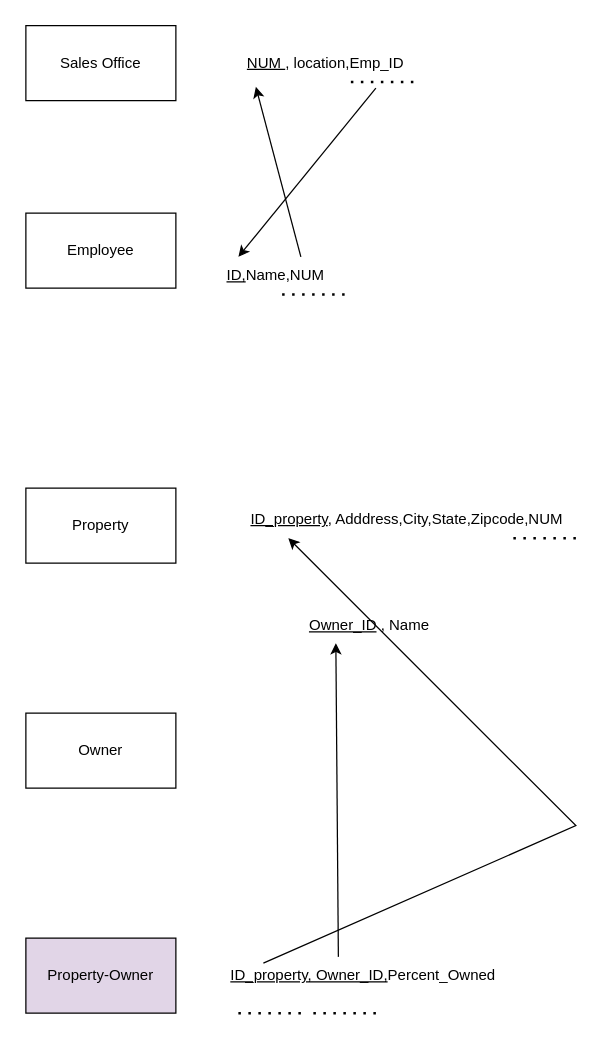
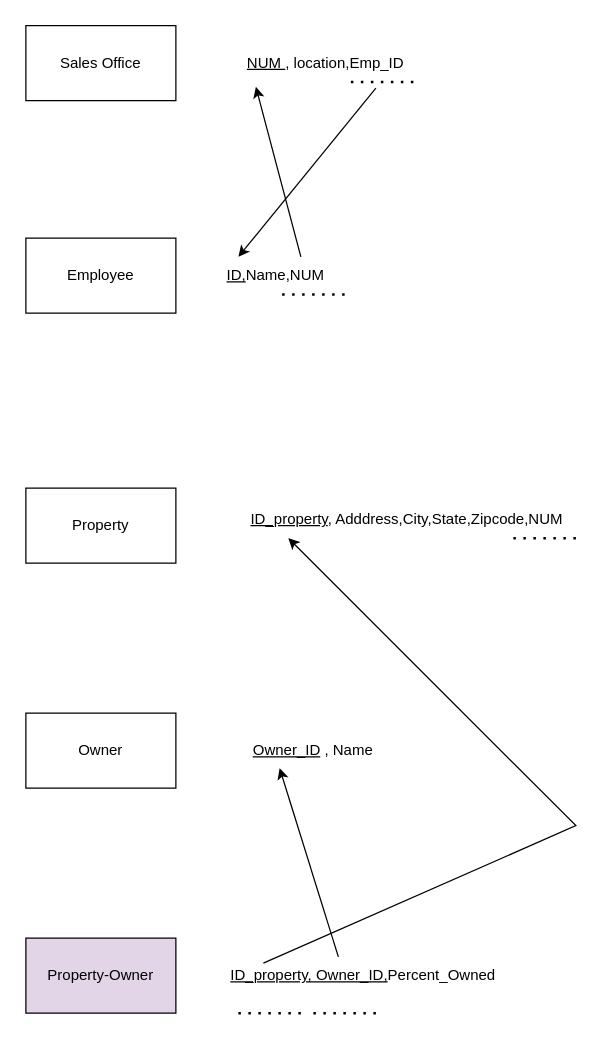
node "Employee": moved (101, 251) -> (101, 276)
node "Owner_ID , Name": moved (369, 626) -> (313, 751)
